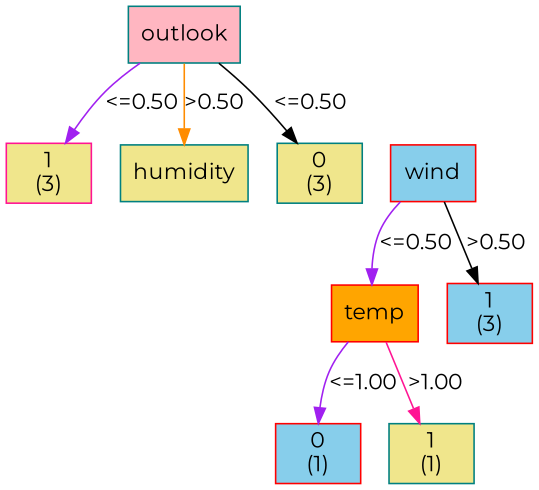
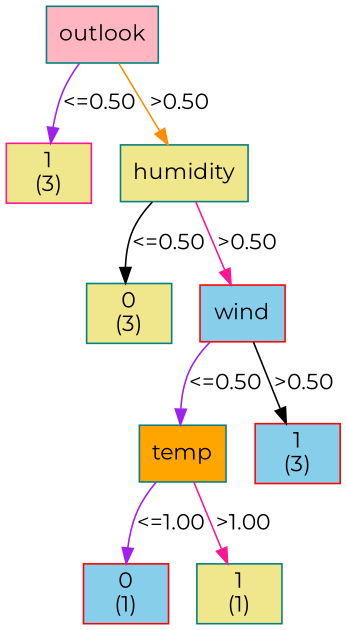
edge "outlook" -> "0 (3)": now "humidity" -> "0 (3)"
edge "humidity" -> "wind": added, label ">0.50"
node "temp": color red -> teal
